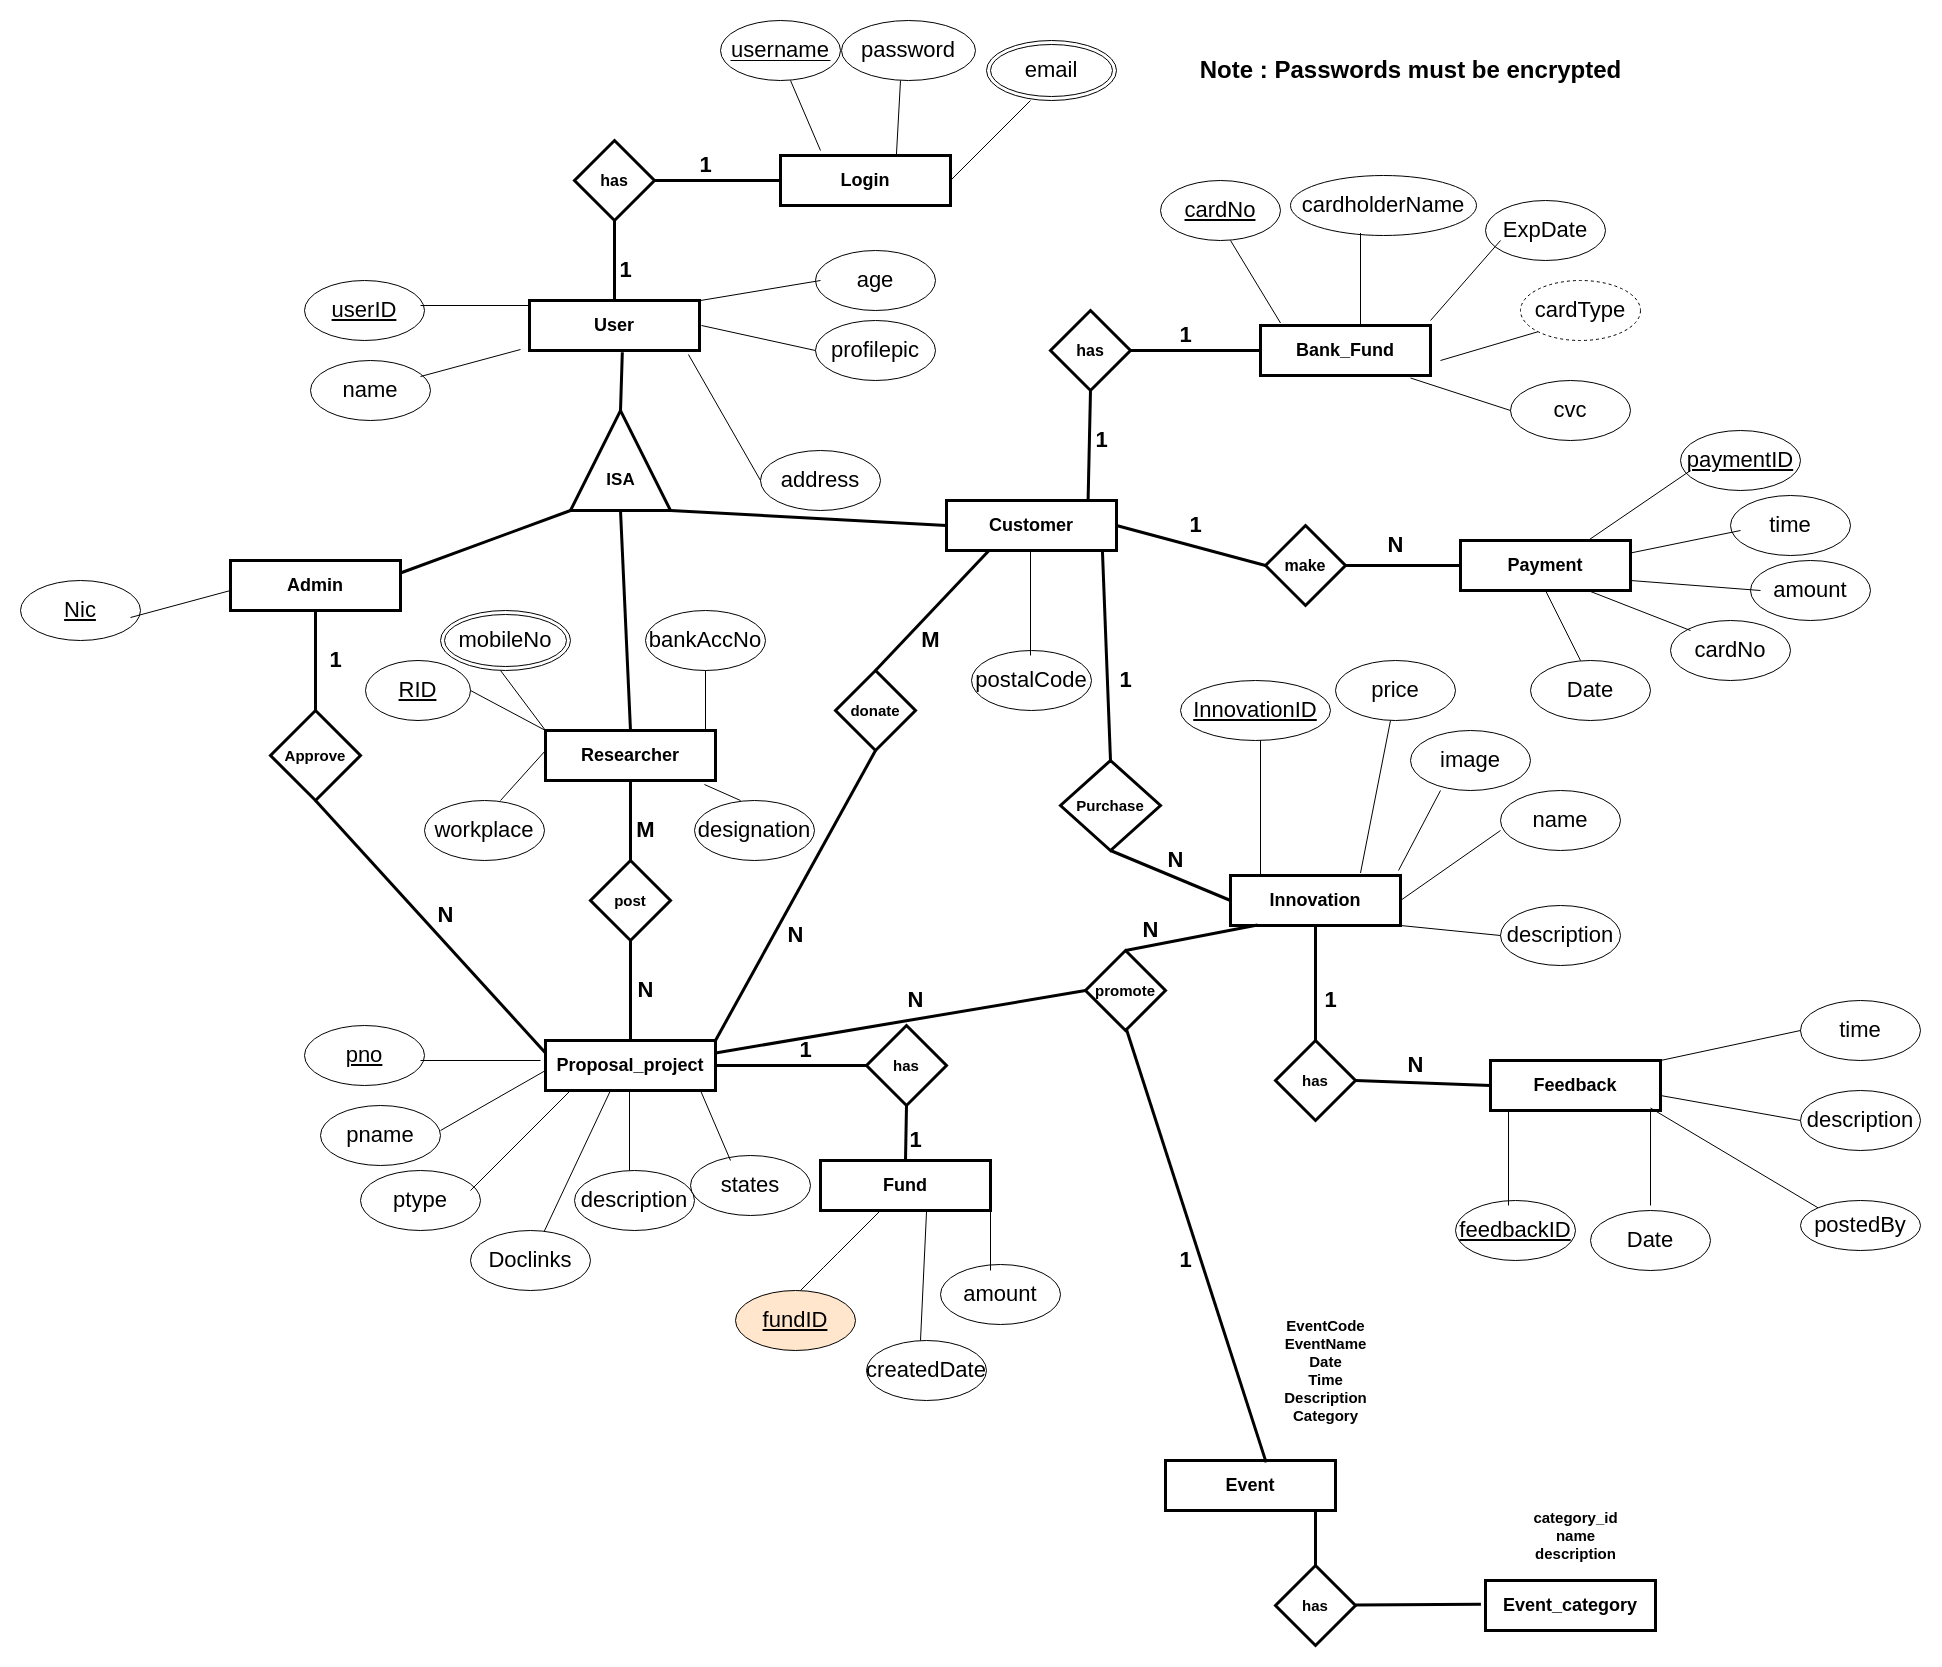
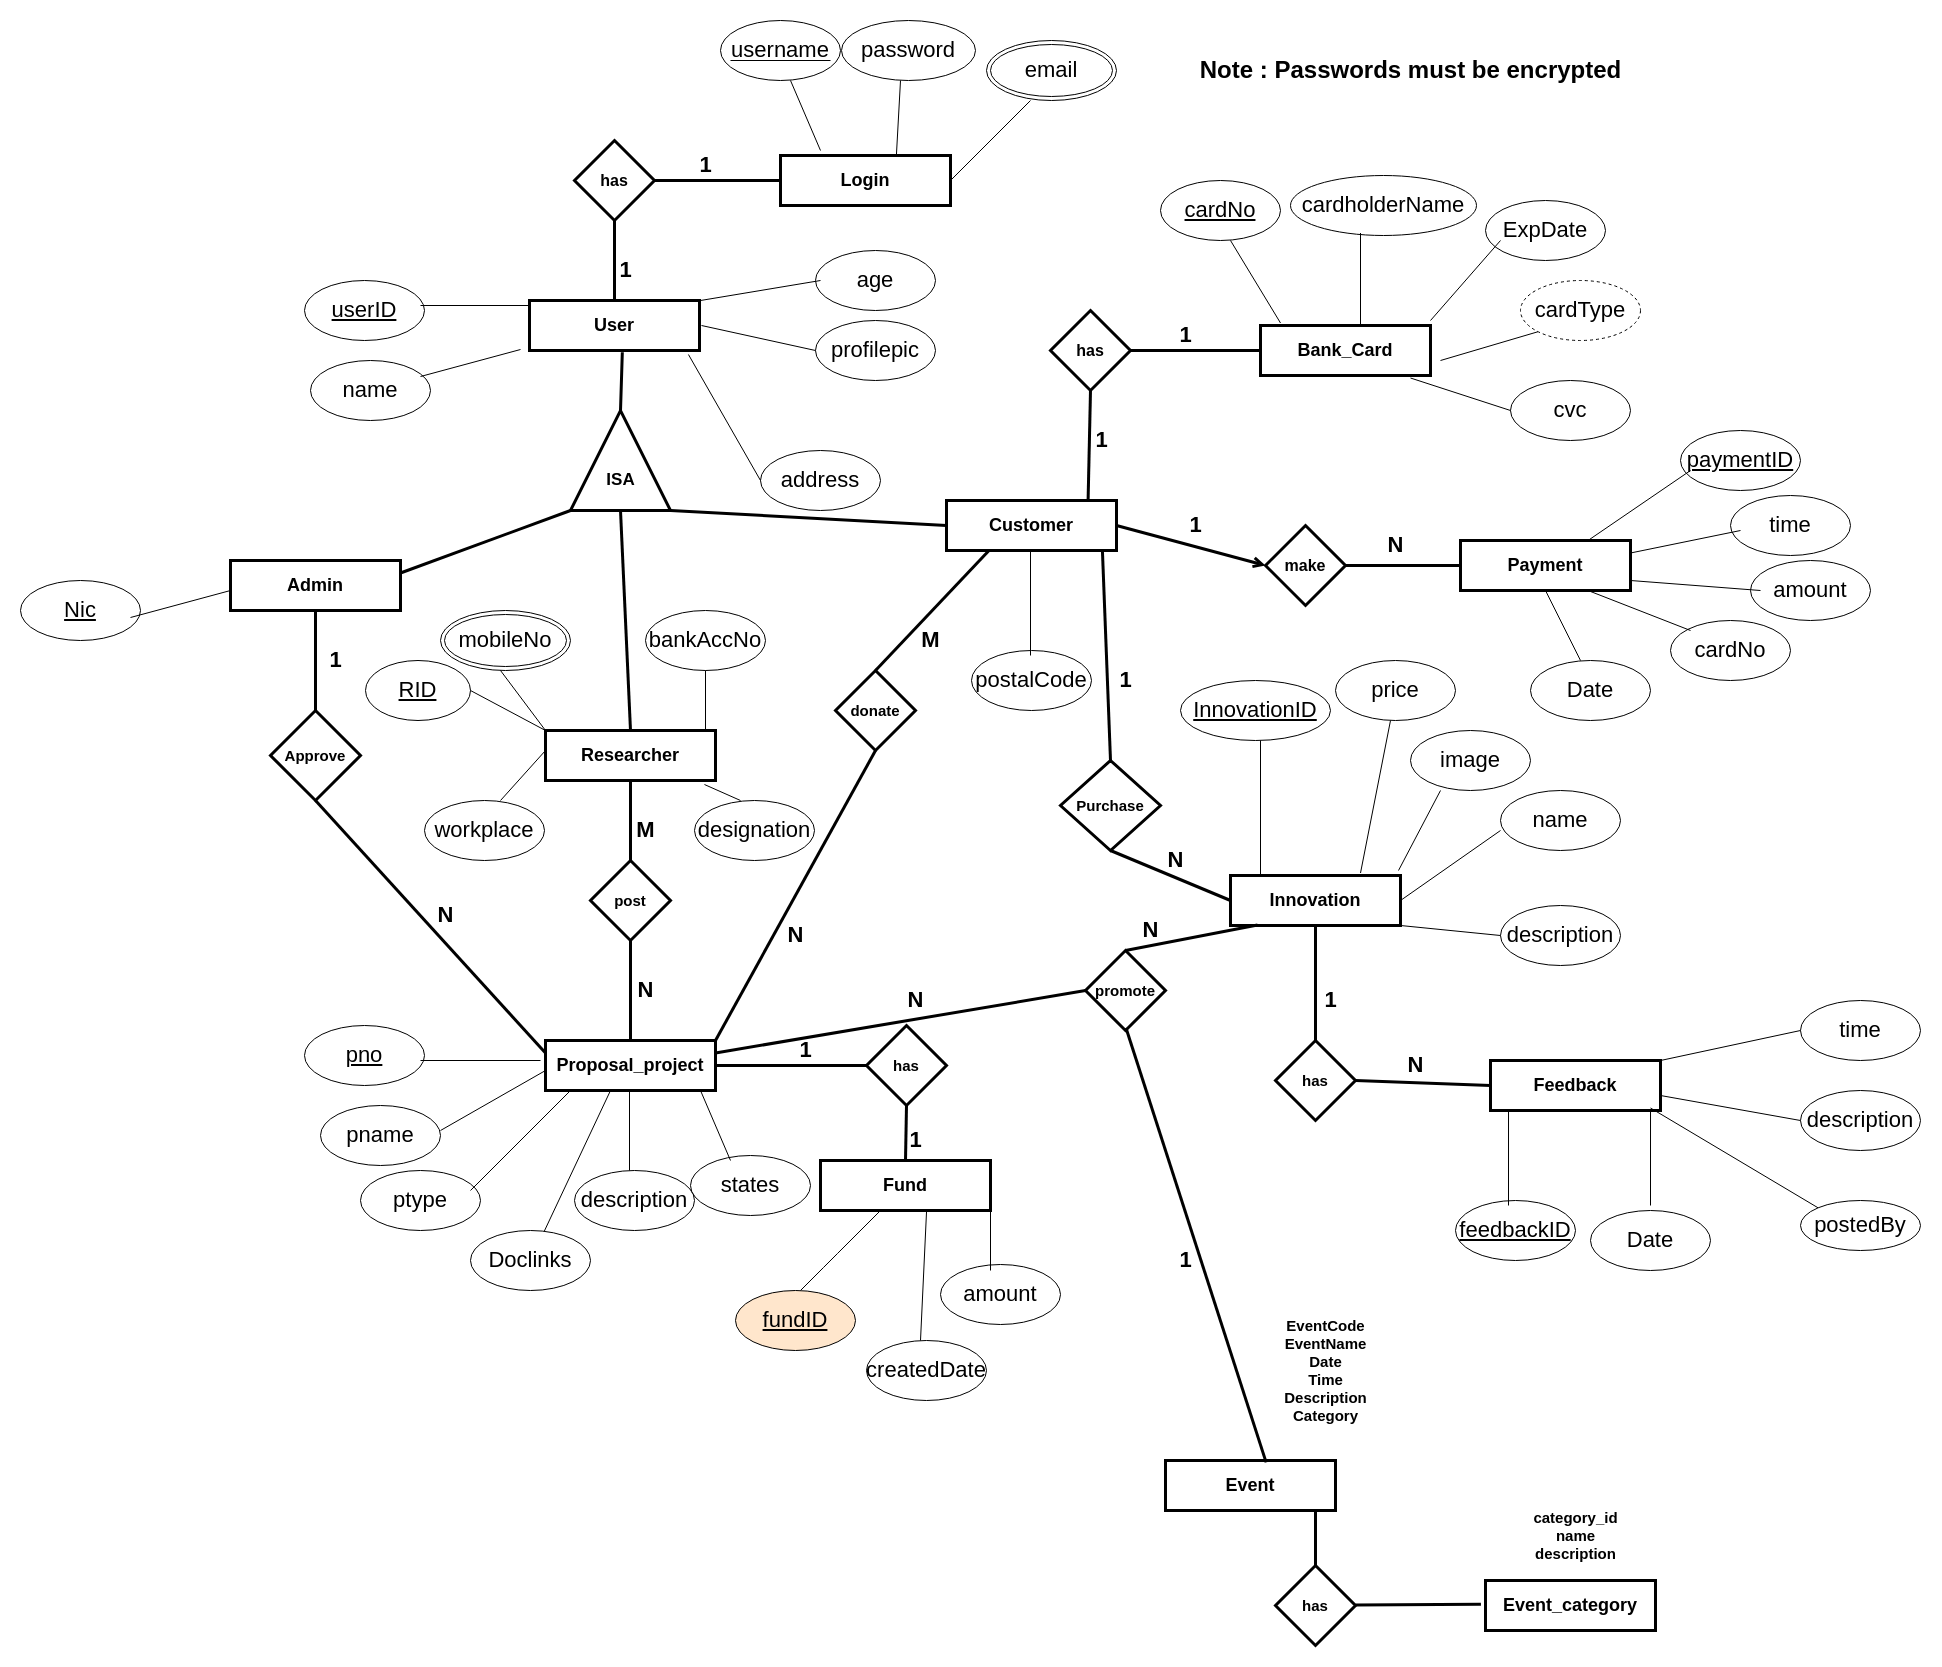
node "Bank_Fund": label "Bank_Fund" -> "Bank_Card"
edge "Customer" -- "make": arrowhead none -> open
